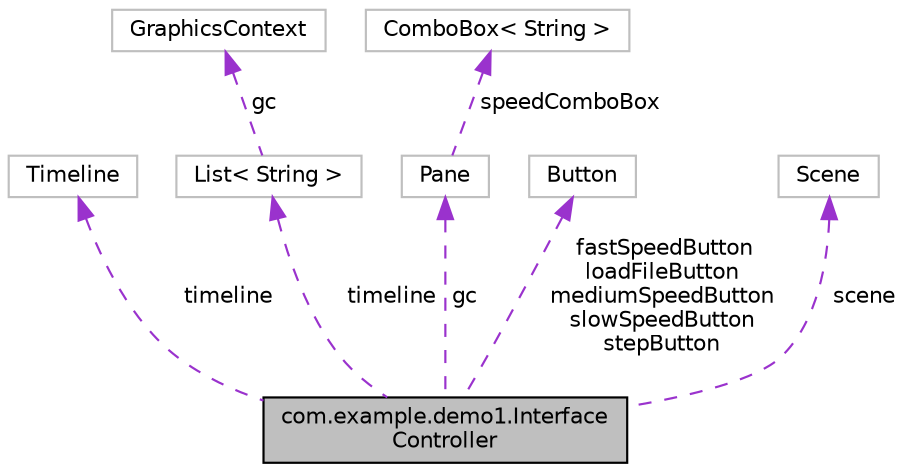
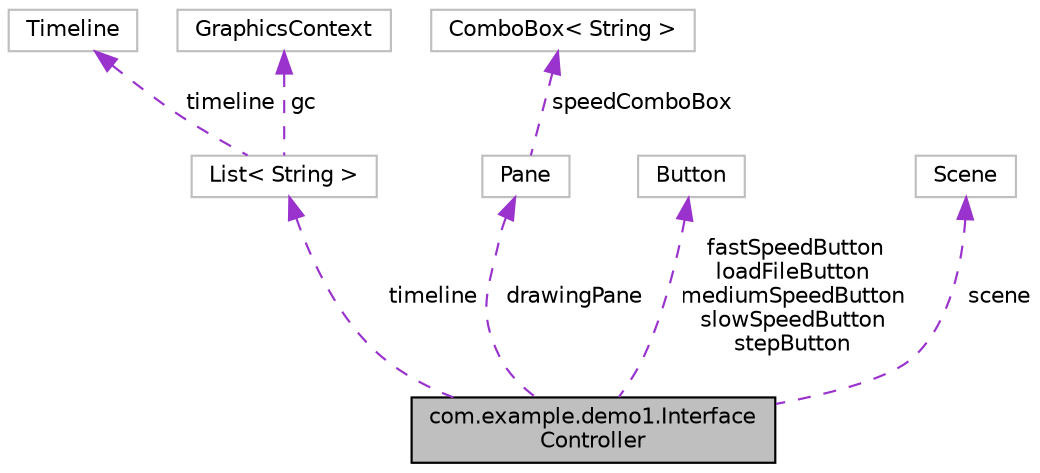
edge "com.example.demo1.Interface Controller" -> "Pane": label " gc" -> " drawingPane"
edge "com.example.demo1.Interface Controller" -> "Timeline": now "List< String >" -> "Timeline"
